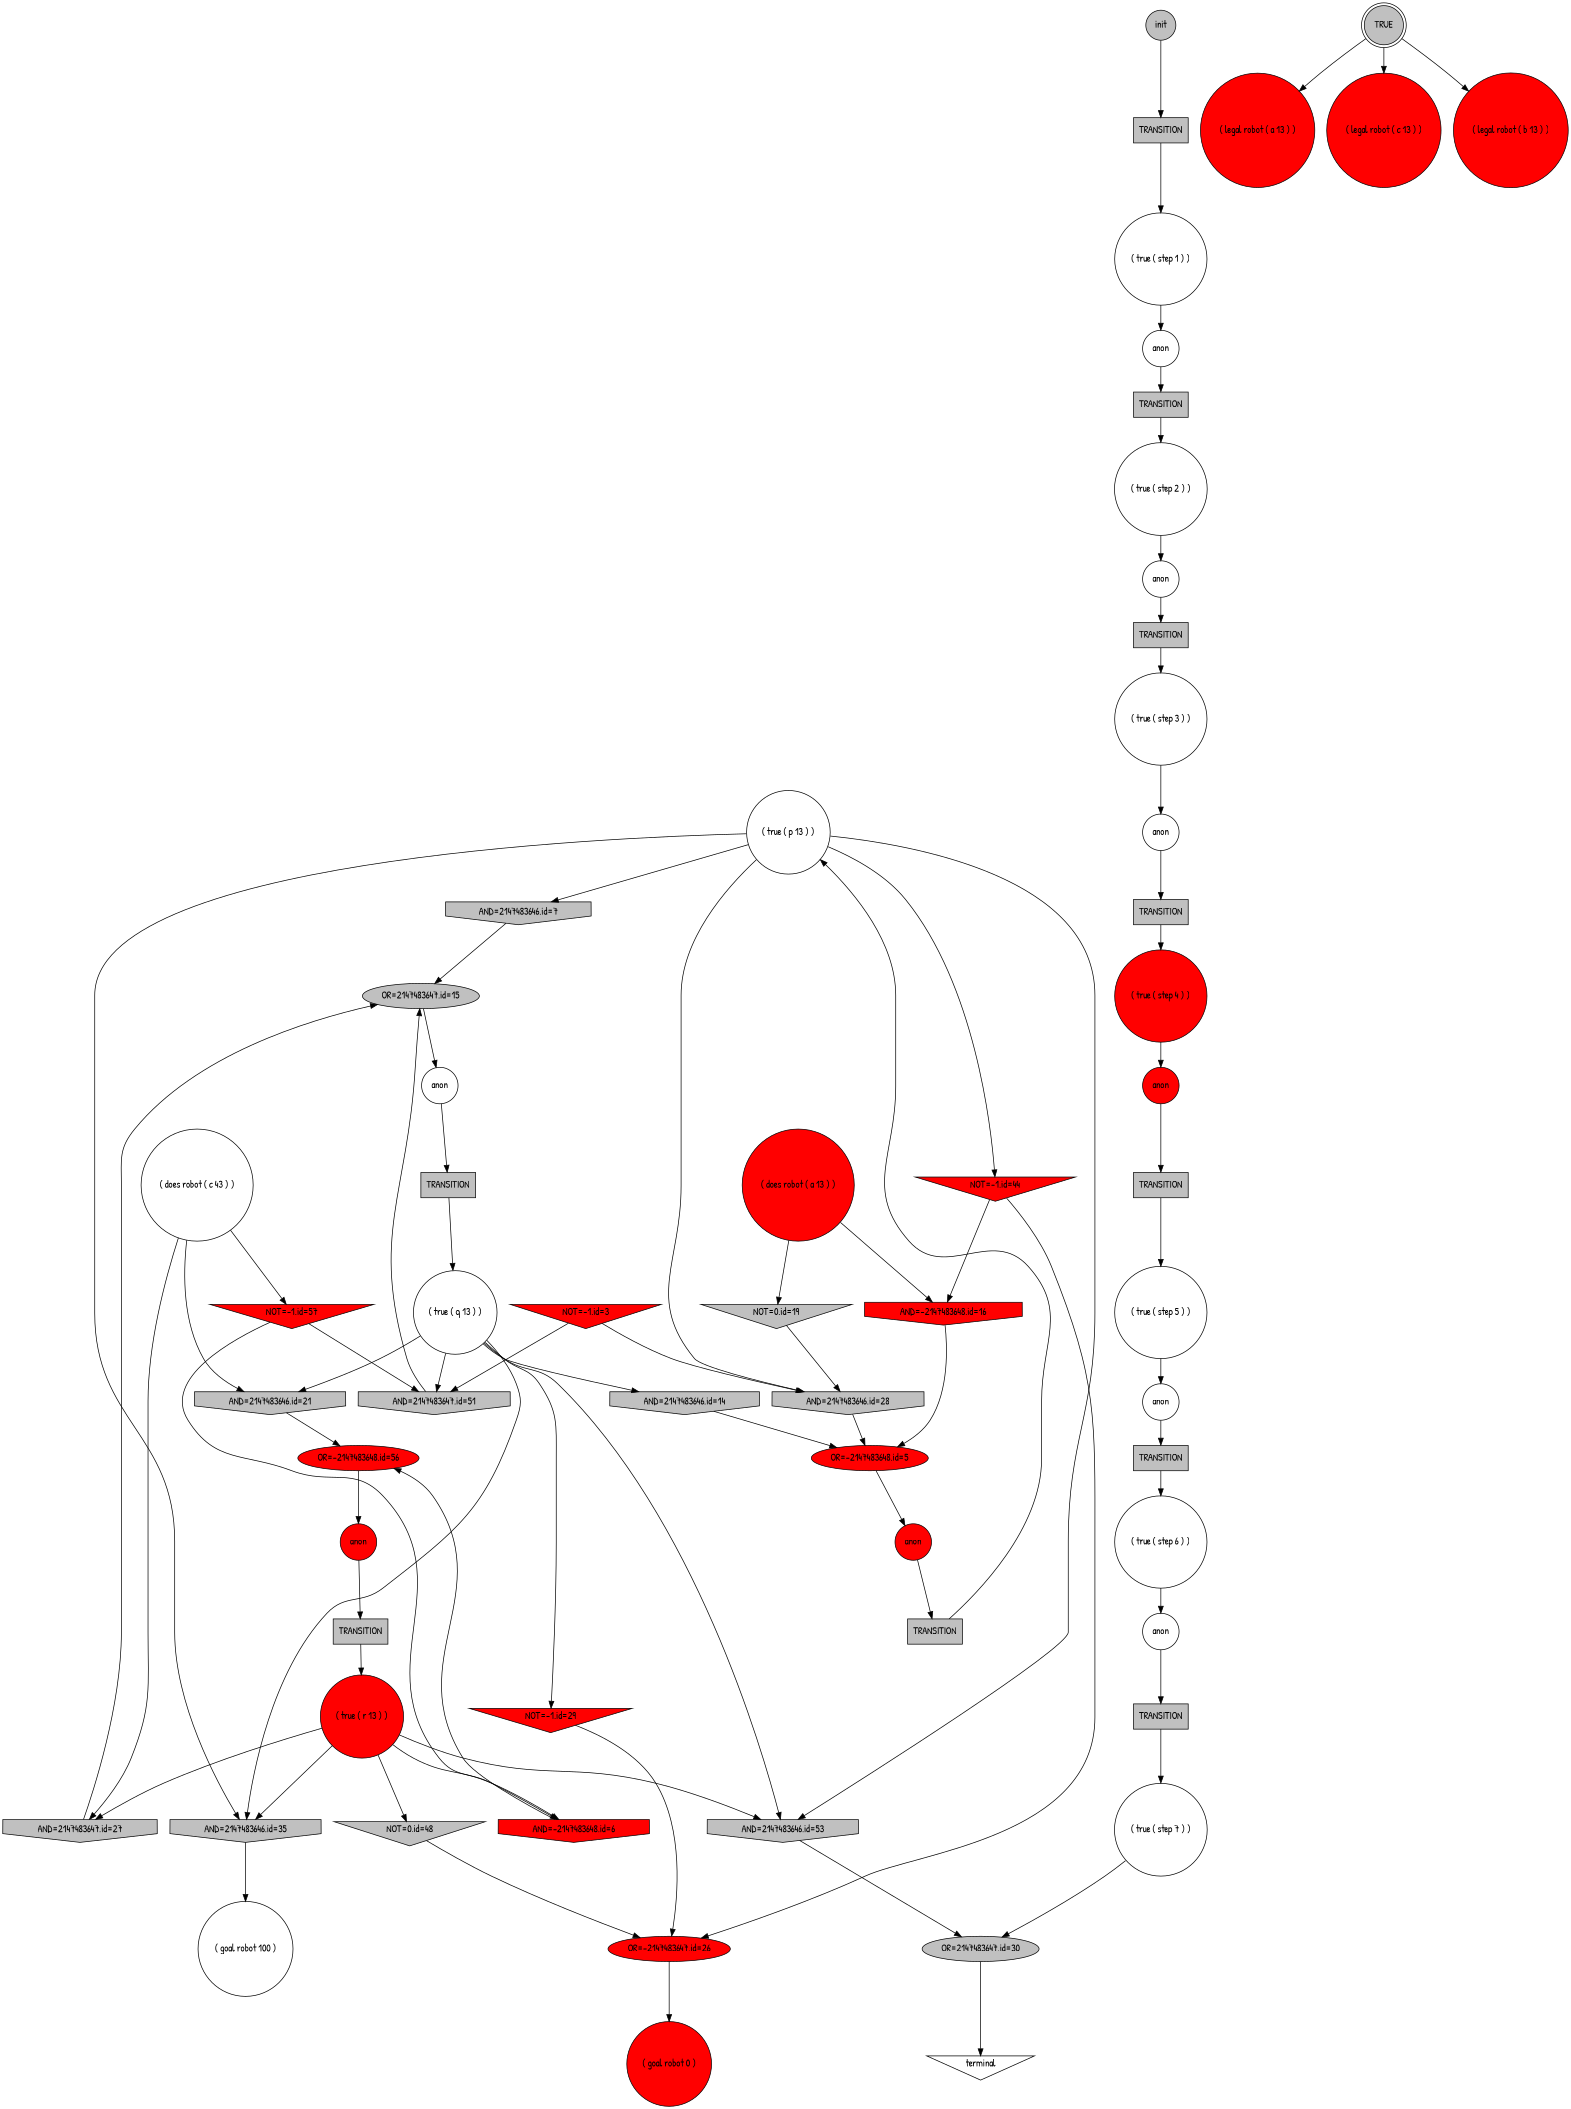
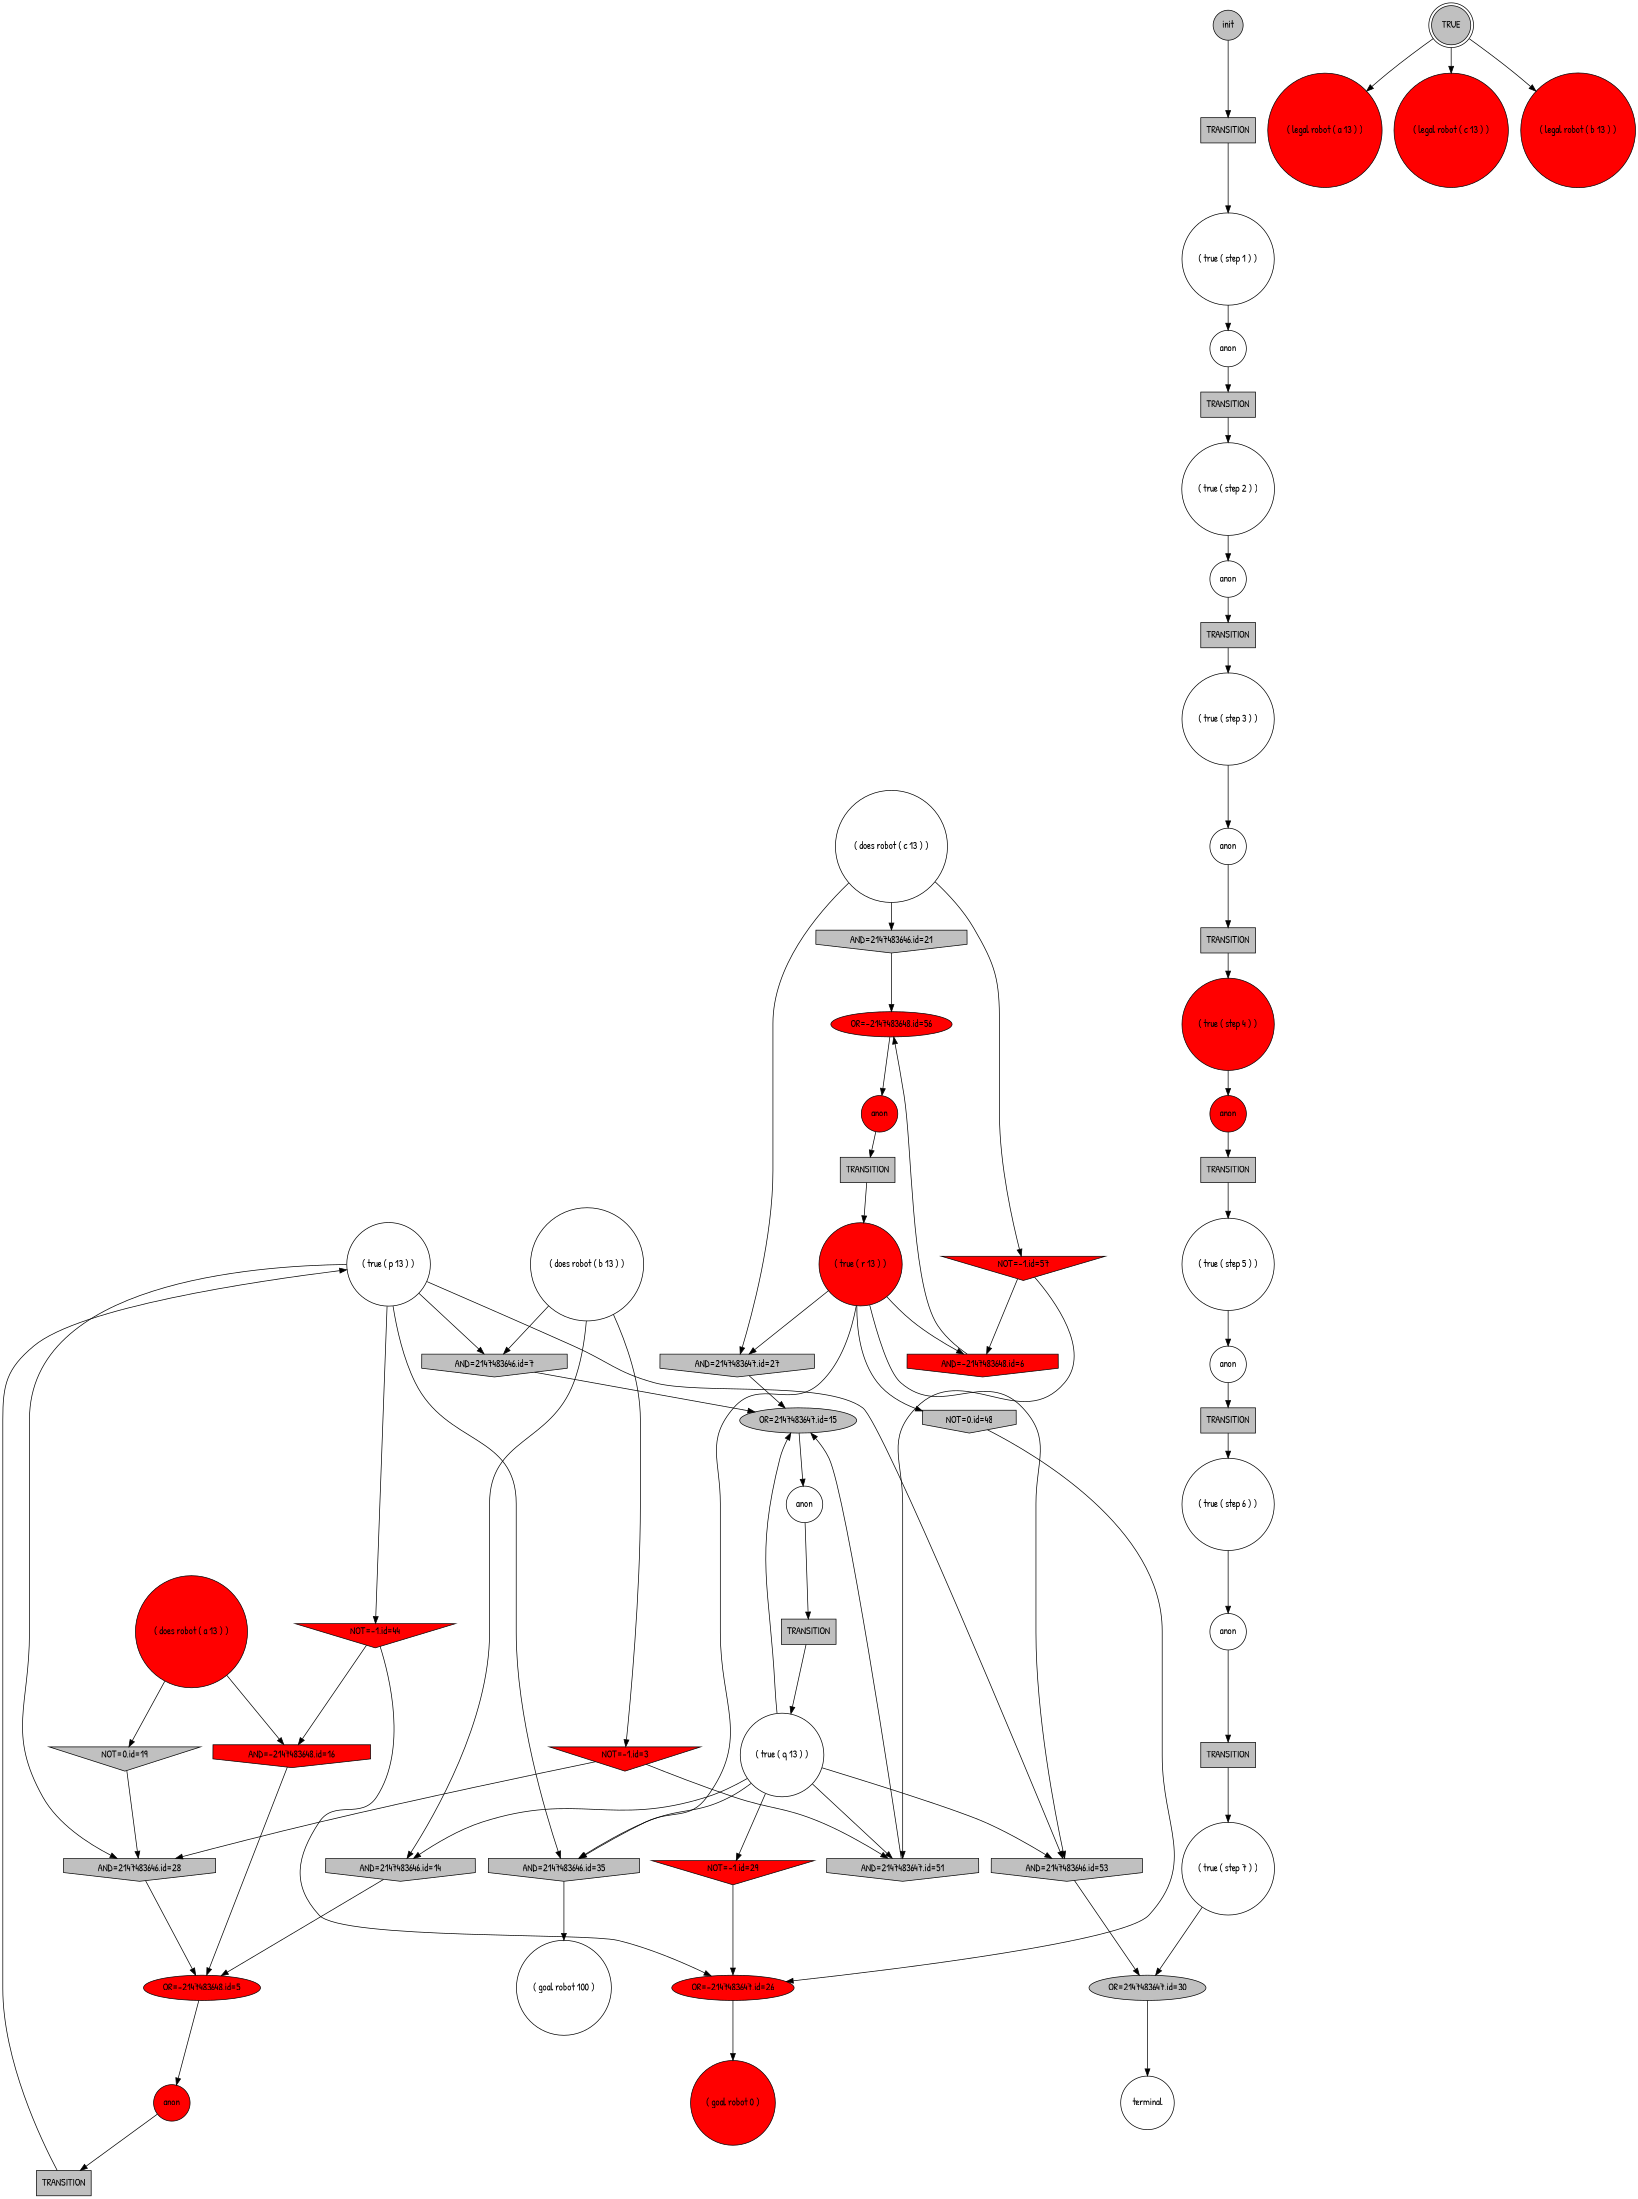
node "( does robot ( c 43 ) )": label "( does robot ( c 43 ) )" -> "( does robot ( c 13 ) )"
node "( does robot ( b 13 ) )": added
edge "( true ( q 13 ) )" -> "AND=2147483646.id=21": now "( true ( q 13 ) )" -> "OR=2147483647.id=15"
node "NOT=0.id=48": shape invtriangle -> invhouse
node "terminal": shape invtriangle -> circle
